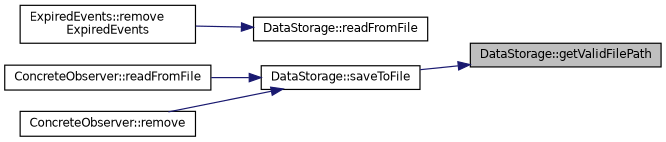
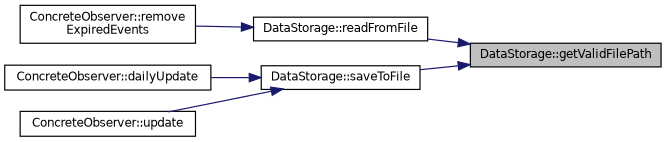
node "ExpiredEvents::remove ExpiredEvents": label "ExpiredEvents::remove ExpiredEvents" -> "ConcreteObserver::remove ExpiredEvents"
edge "DataStorage::readFromFile" -> "DataStorage::getValidFilePath": added
node "ConcreteObserver::readFromFile": label "ConcreteObserver::readFromFile" -> "ConcreteObserver::dailyUpdate"
node "ConcreteObserver::remove": label "ConcreteObserver::remove" -> "ConcreteObserver::update"
